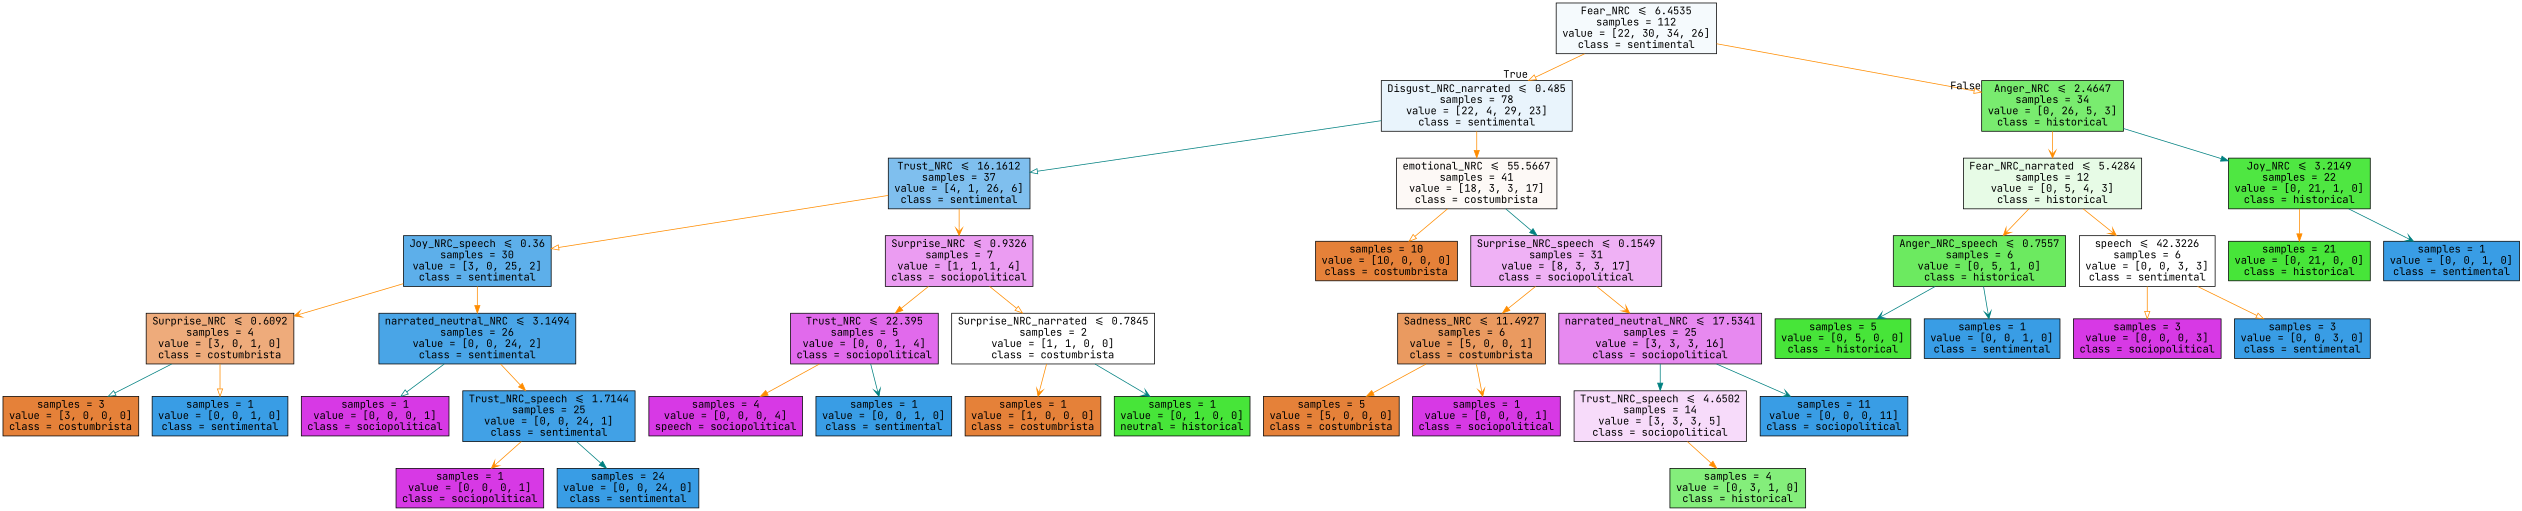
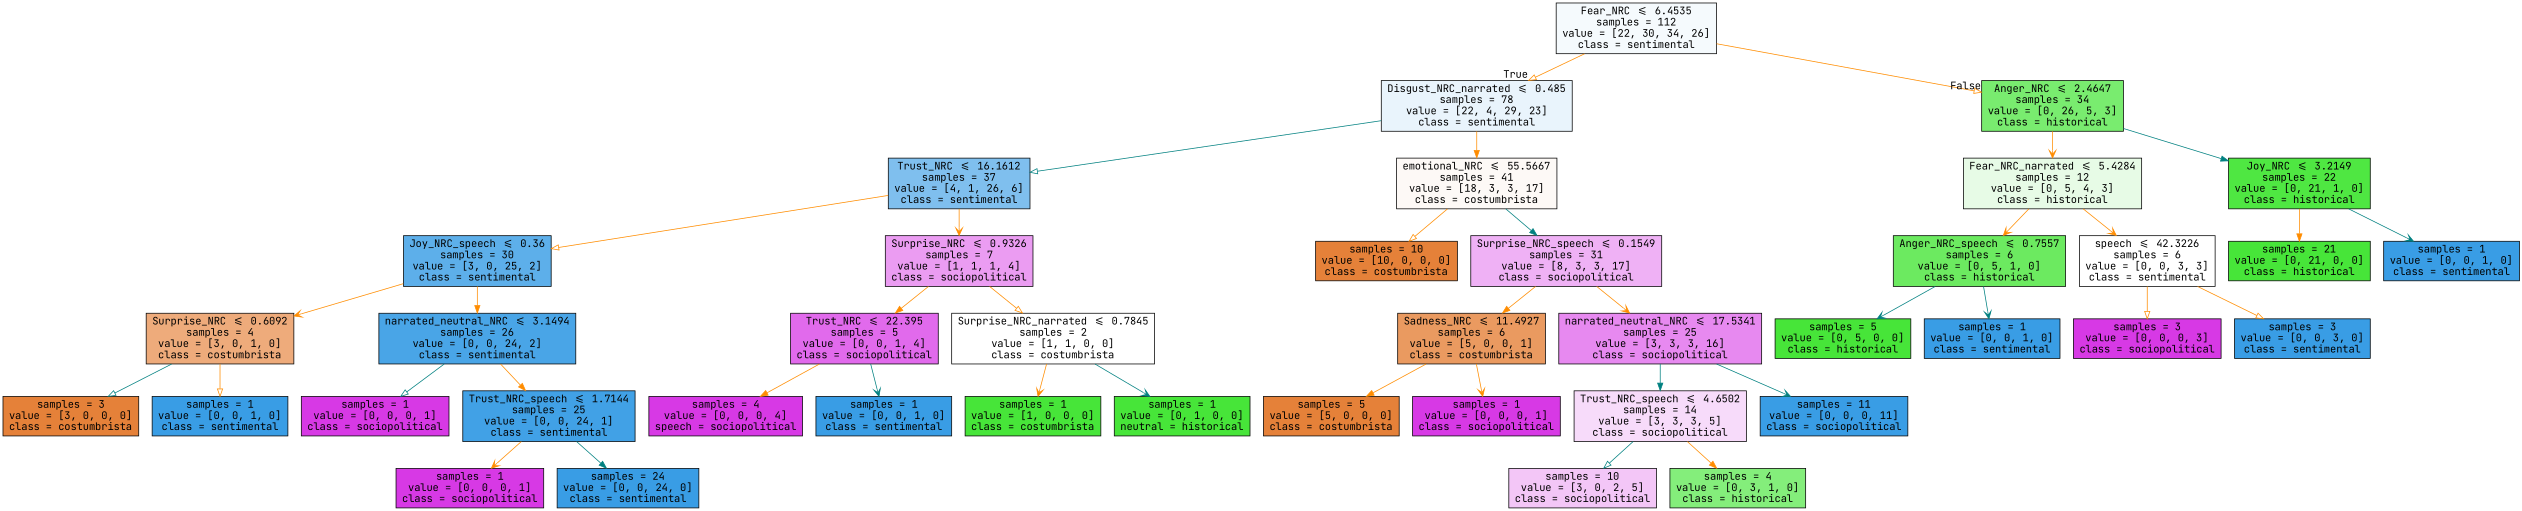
node "samples = 1 value = [1, 0, 0, 0] class = costumbrista": fillcolor #e58139ff -> #47e539ff
node "samples = 10 value = [3, 0, 2, 5] class = sociopolitical": added
